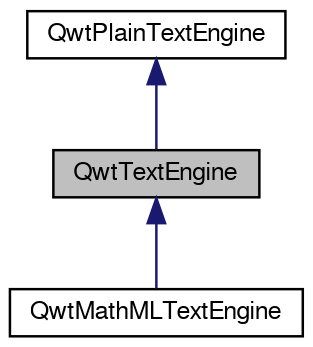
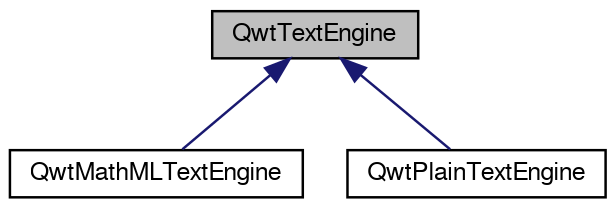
edge "QwtTextEngine" -> "QwtPlainTextEngine": reversed
